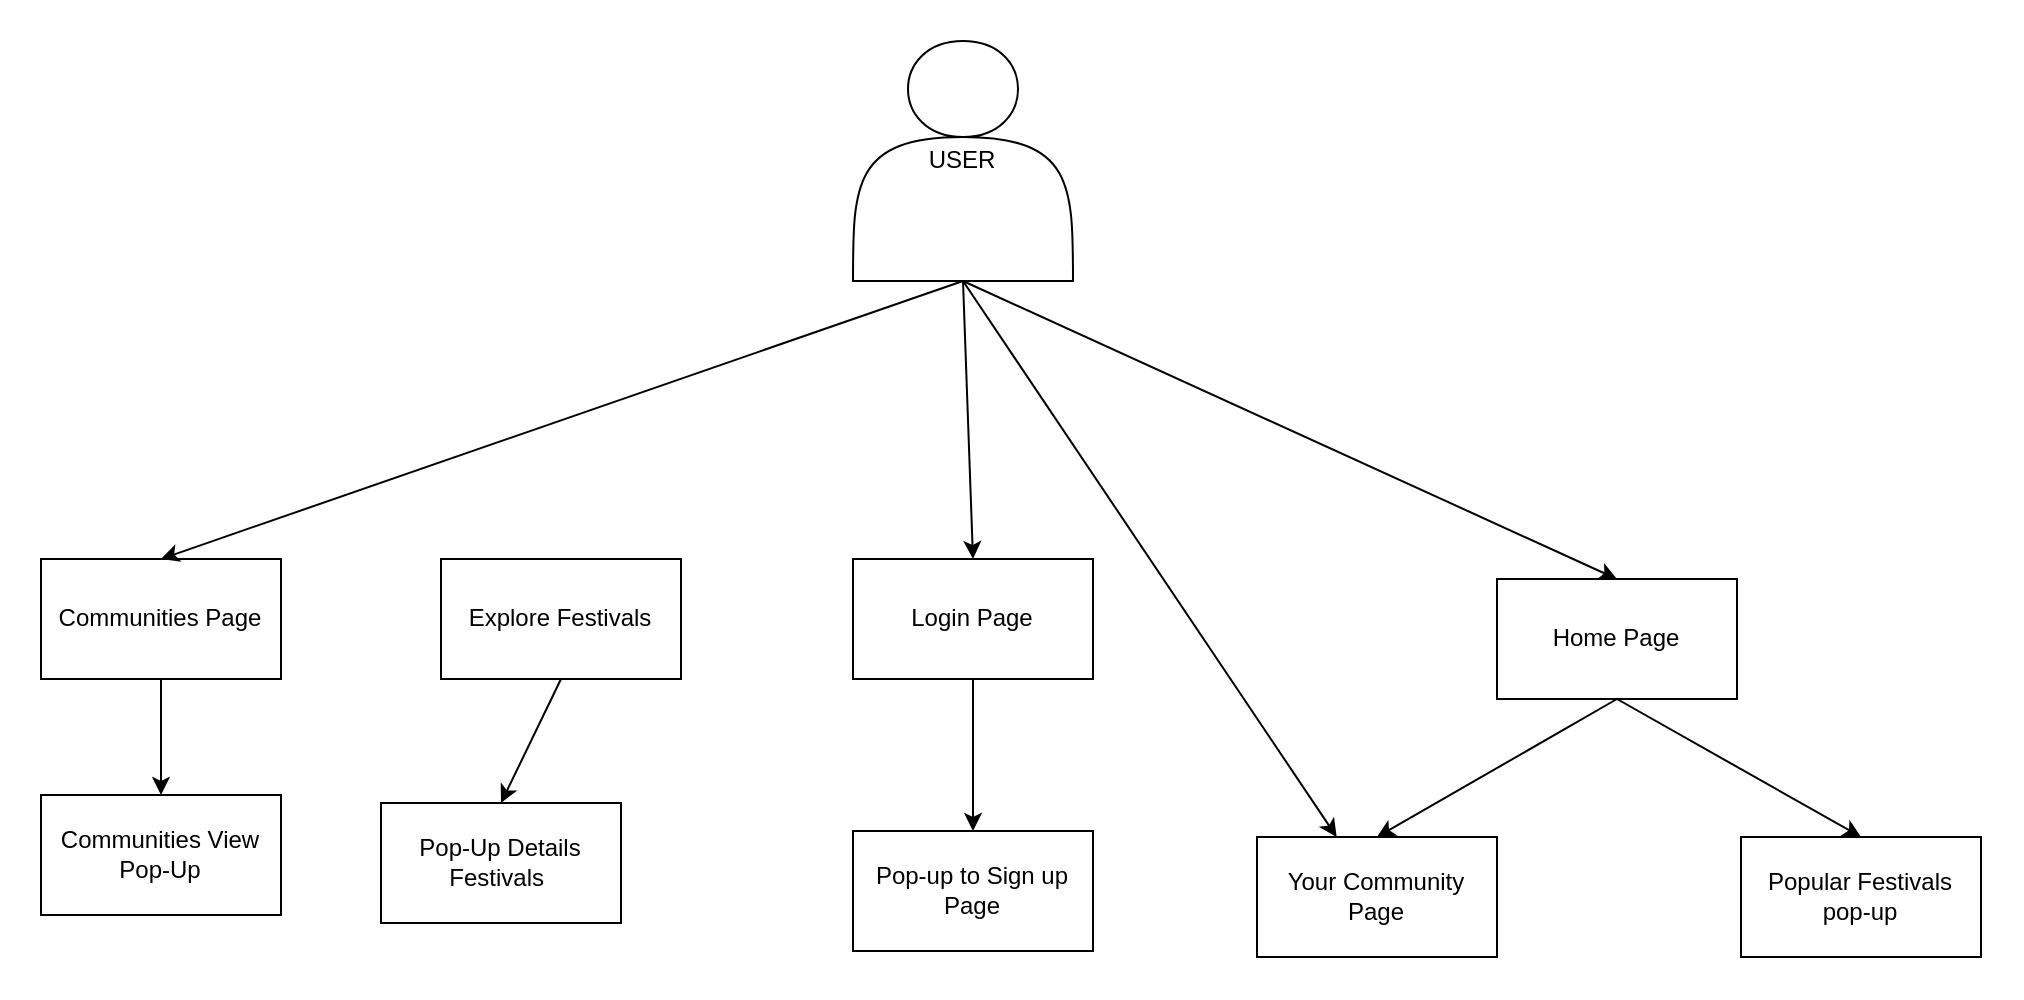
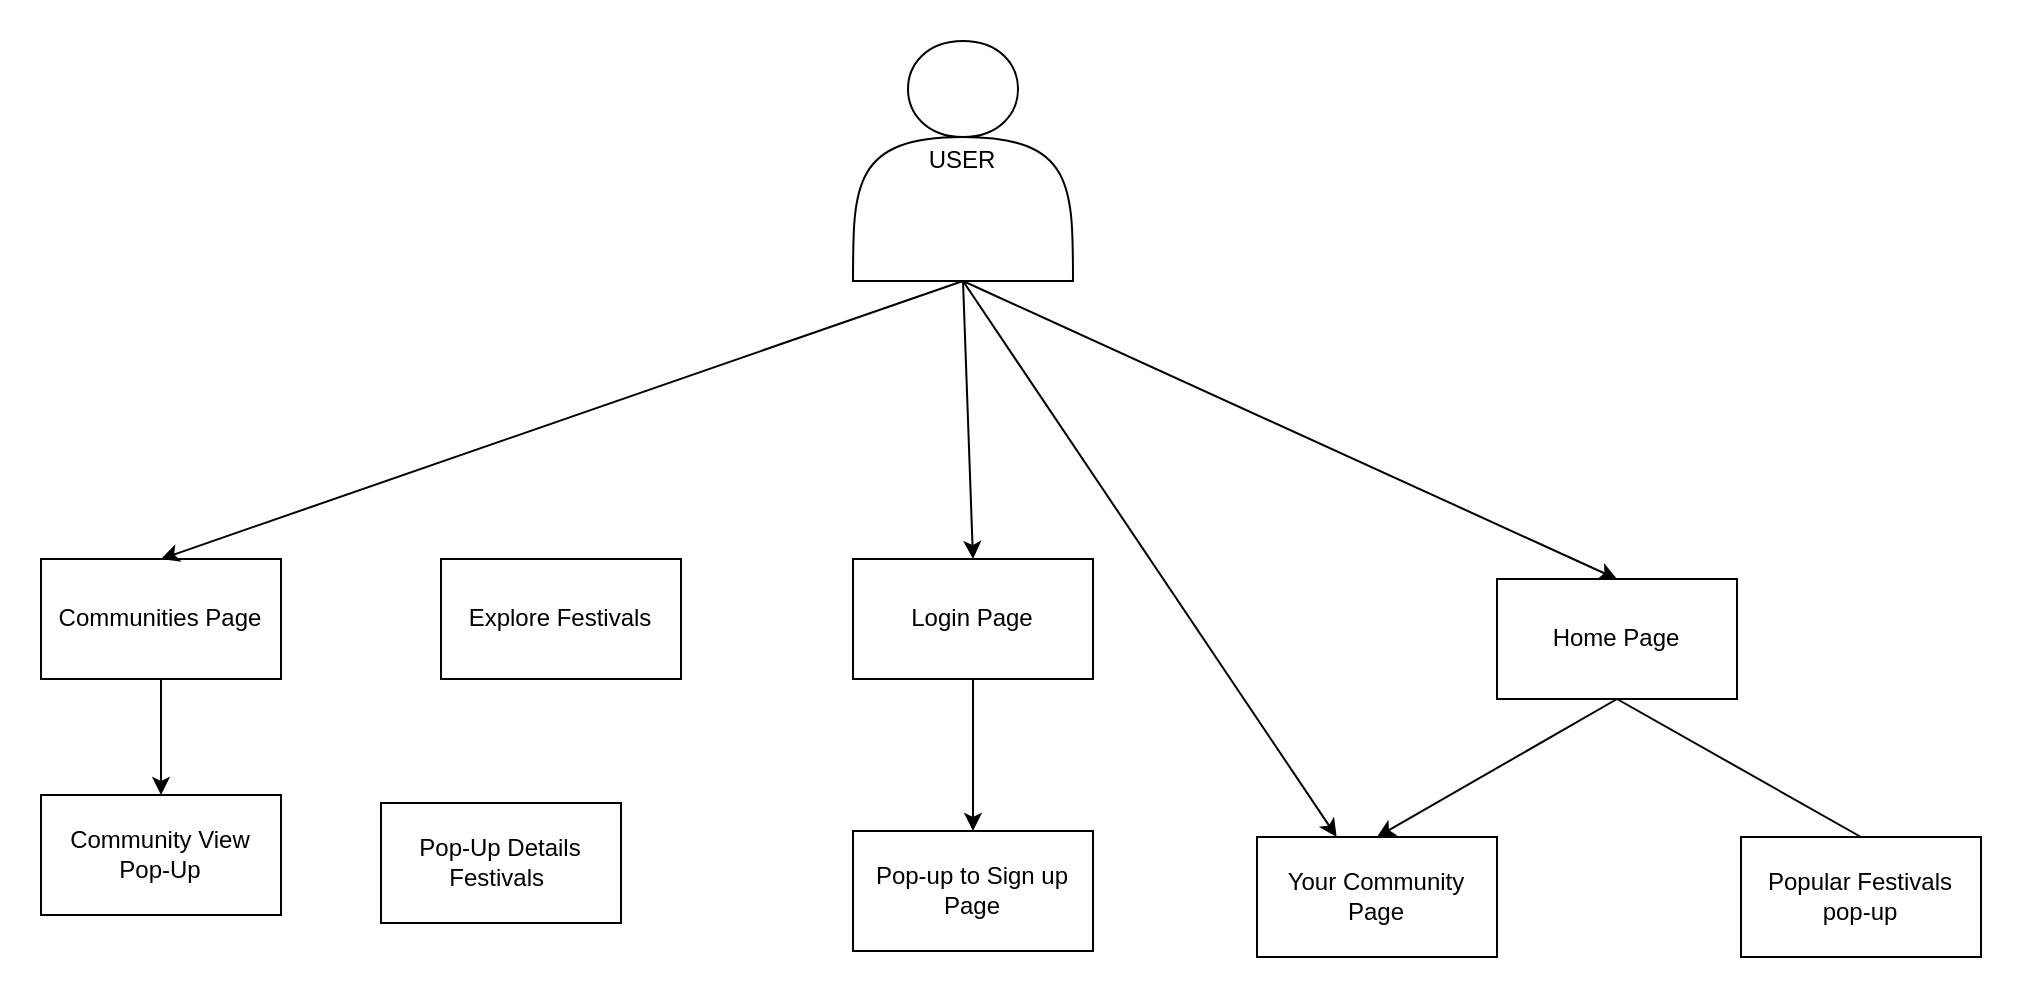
edge "Explore Festivals" -> "Pop-Up Details Festivals": removed
edge "Home Page" -> "Popular Festivals pop-up": arrowhead classic -> none
node "Communities View Pop-Up": label "Communities View Pop-Up" -> "Community View Pop-Up"
